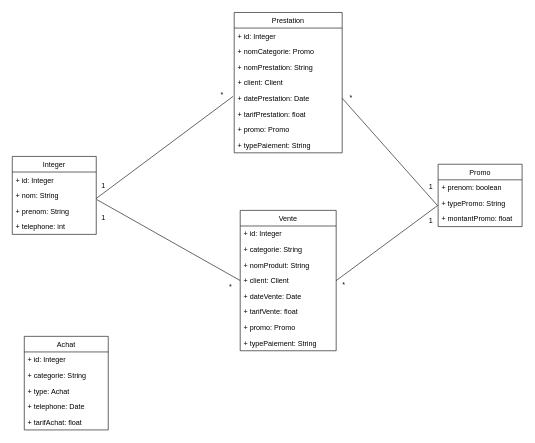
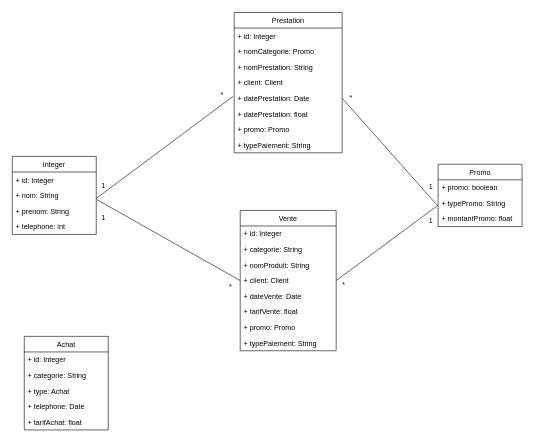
node "+ tarifPrestation: float": label "+ tarifPrestation: float" -> "+ datePrestation: float"
node "+ prenom: boolean": label "+ prenom: boolean" -> "+ promo: boolean"
